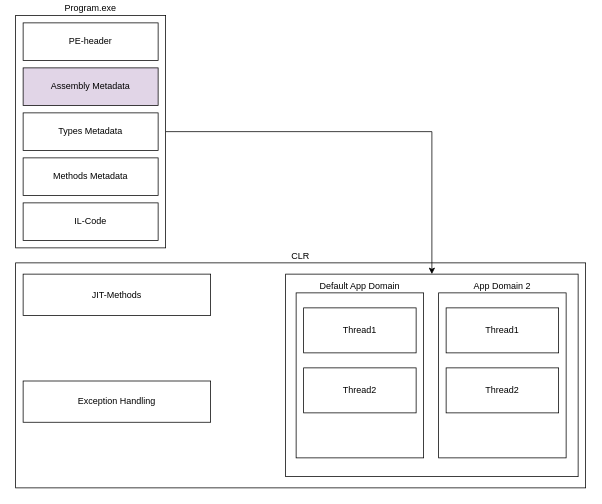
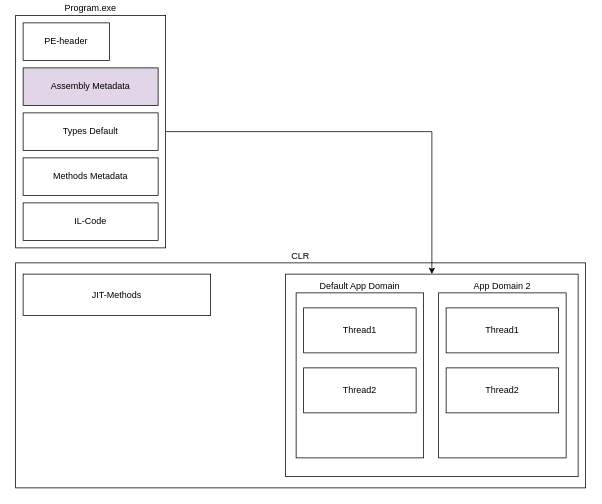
node "PE-header": size 135x38 -> 86x38
node "Types Metadata": label "Types Metadata" -> "Types Default"
node "Exception Handling": removed
